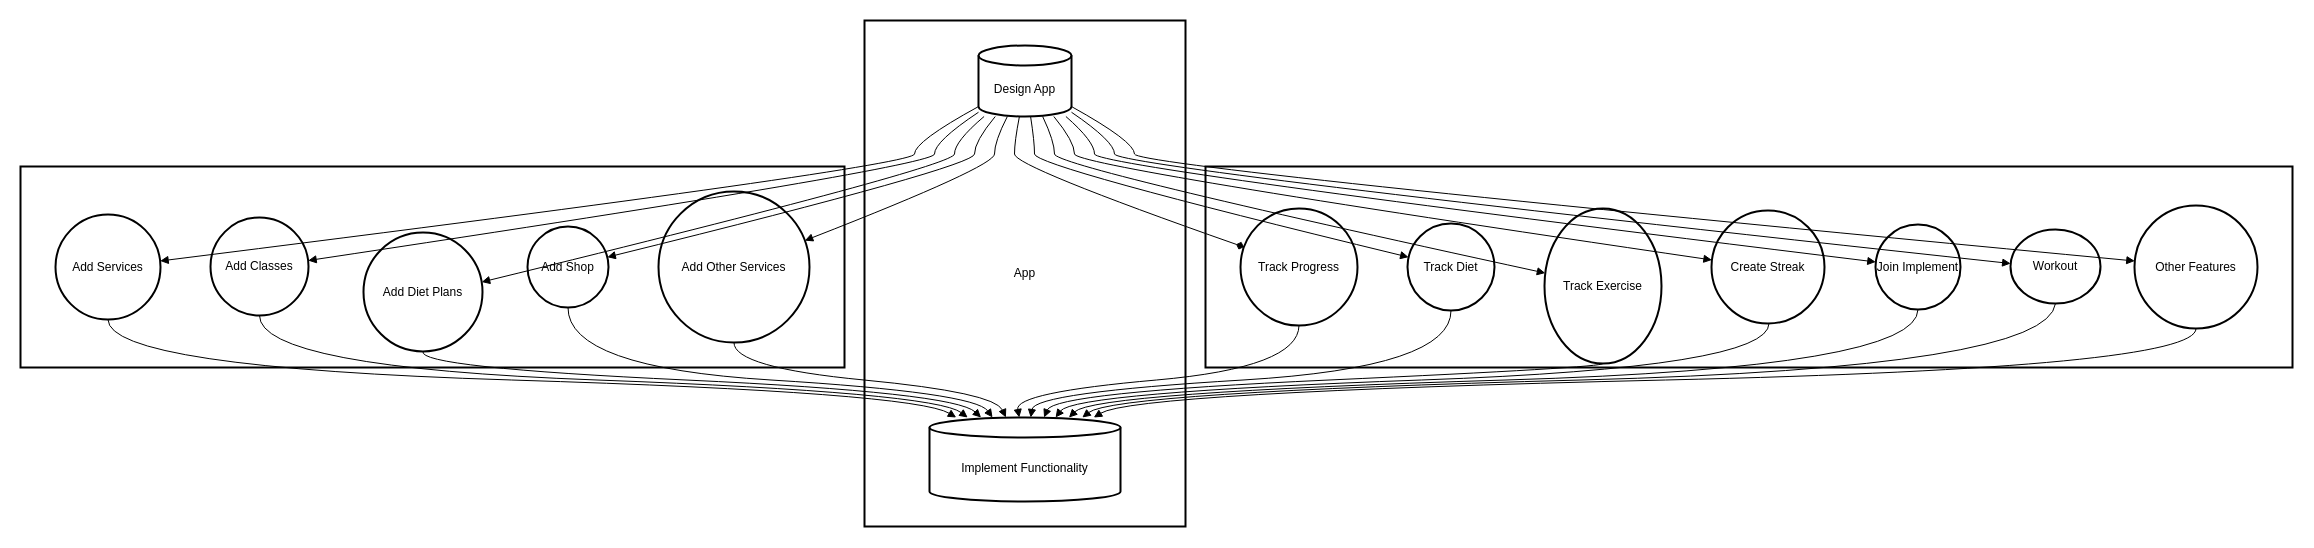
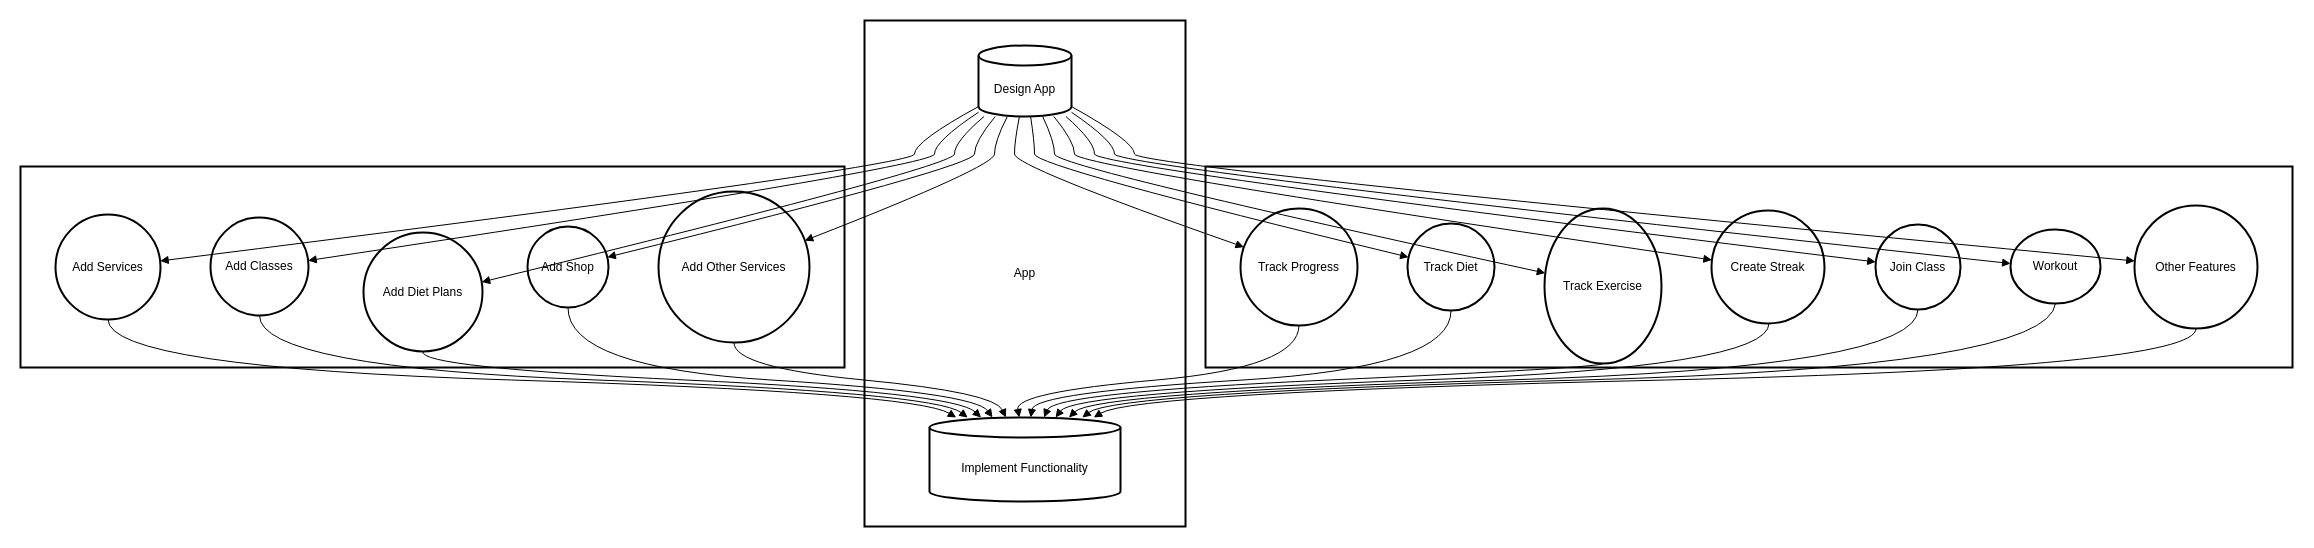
edge "Design App" -> "Track Progress": arrowhead diamond -> block
node "Join Implement": label "Join Implement" -> "Join Class"
